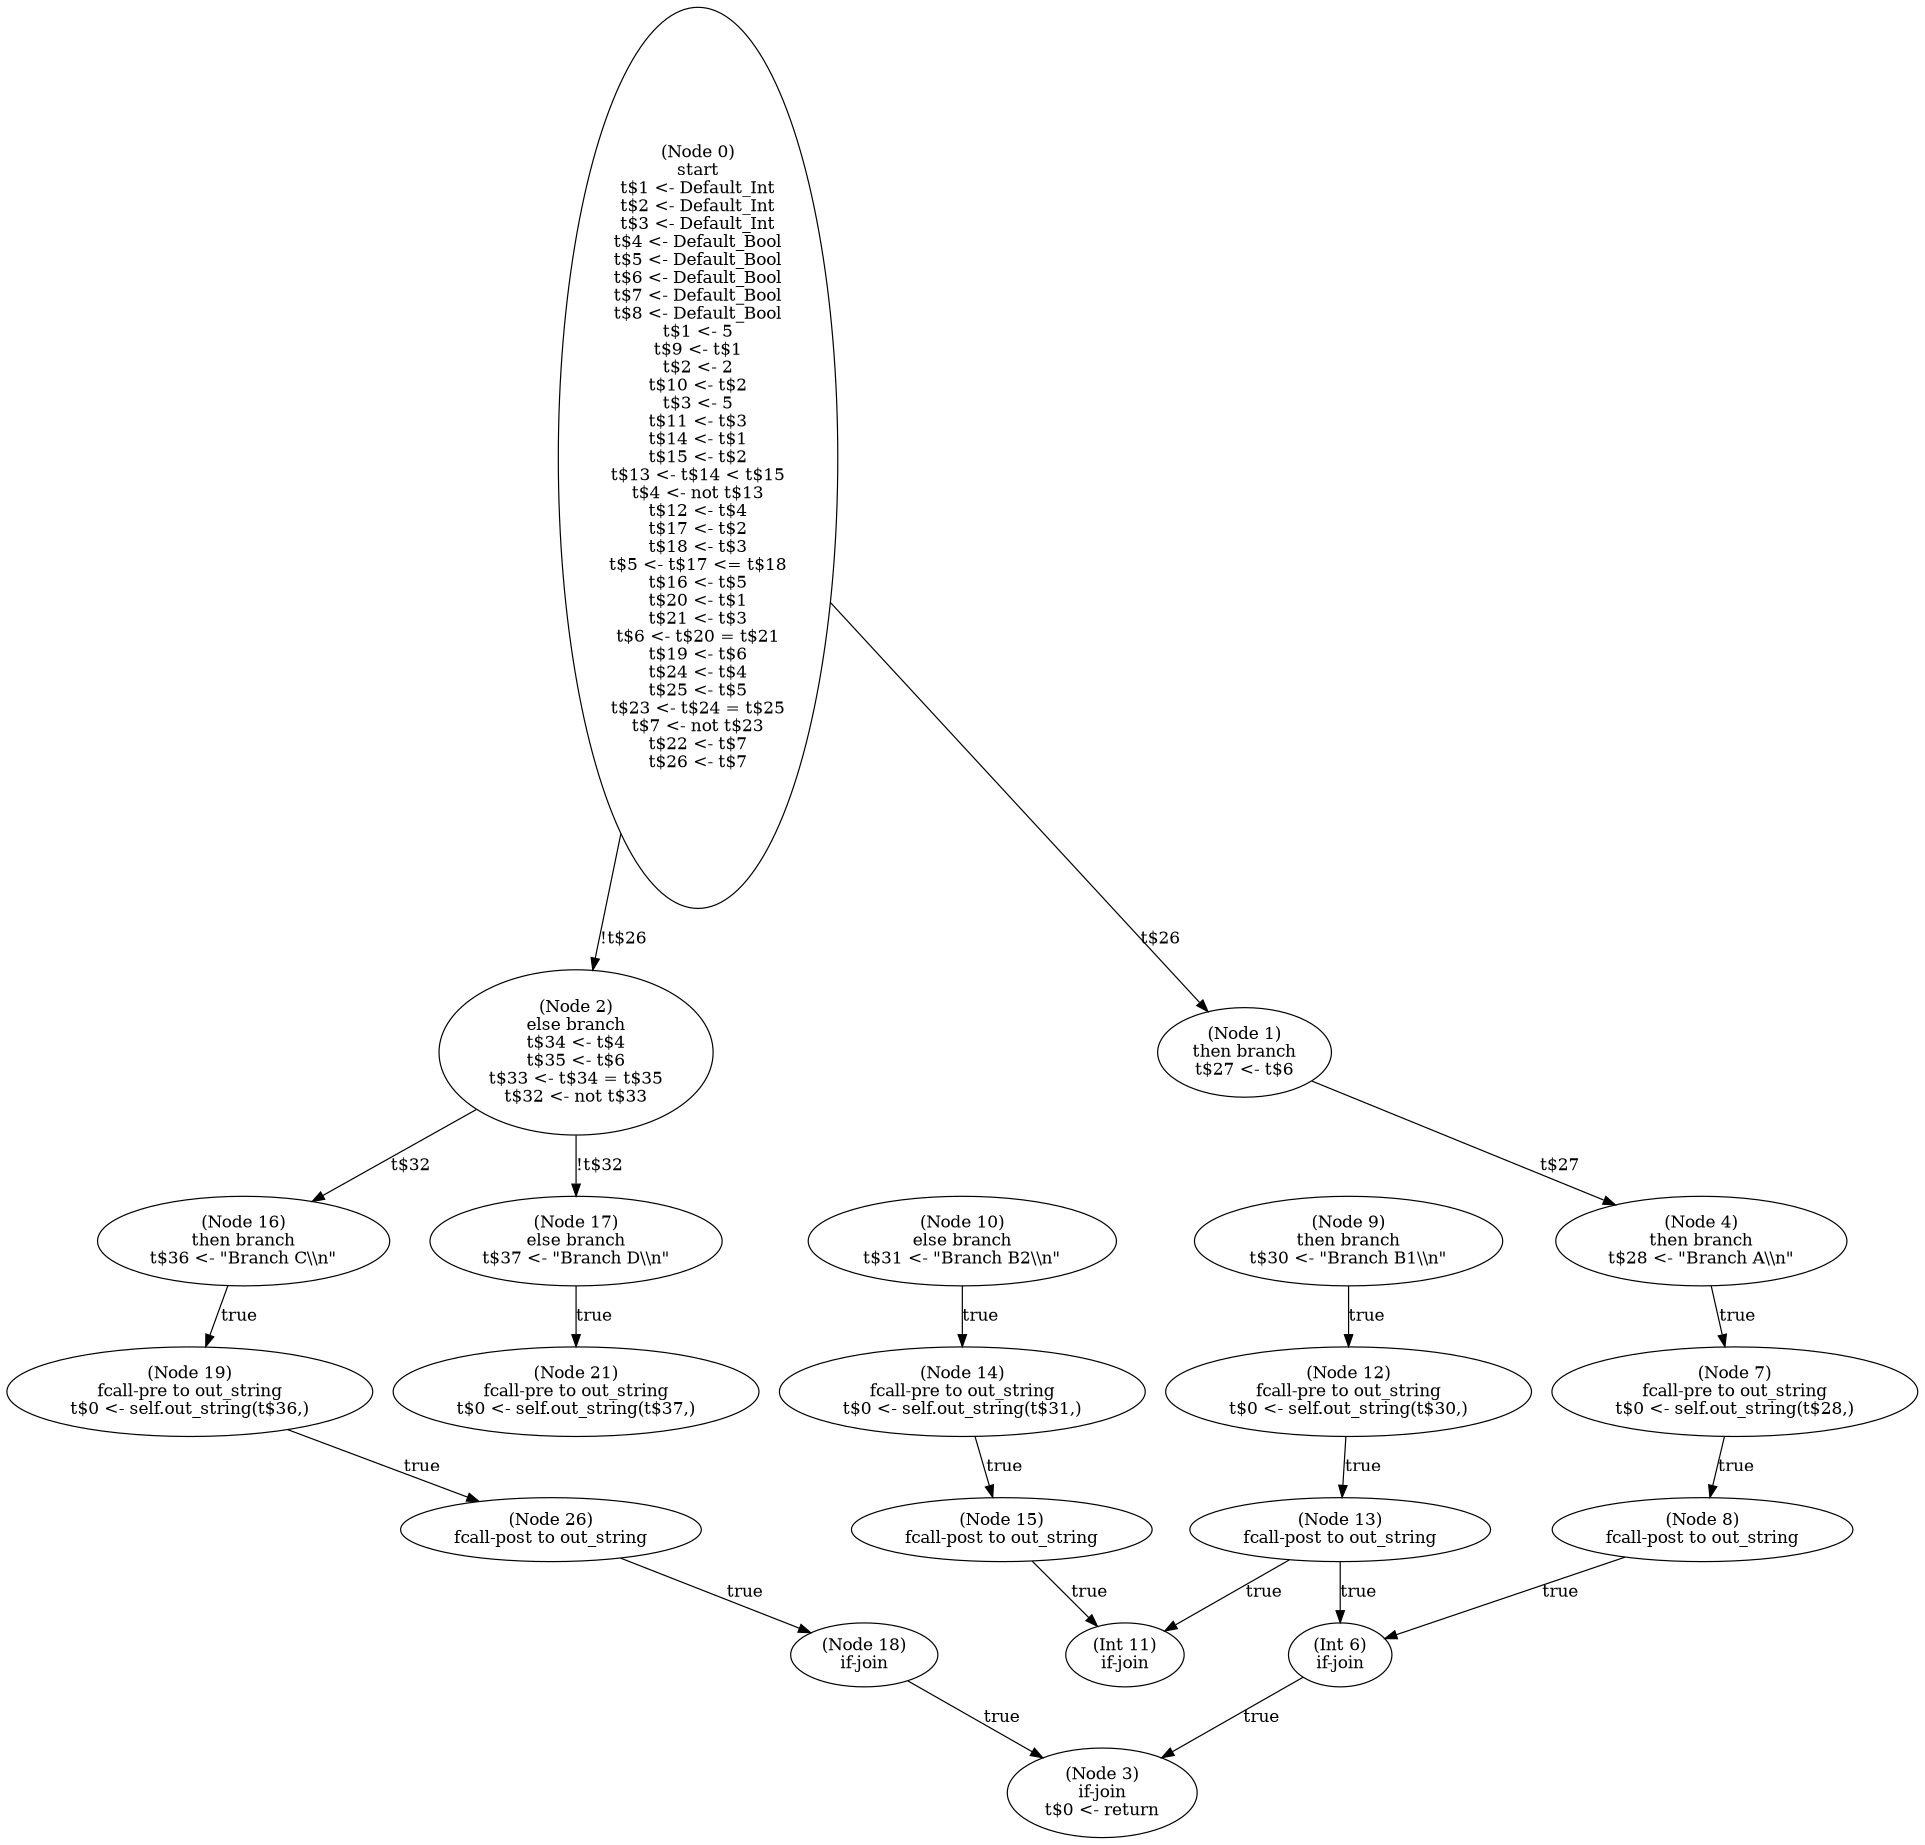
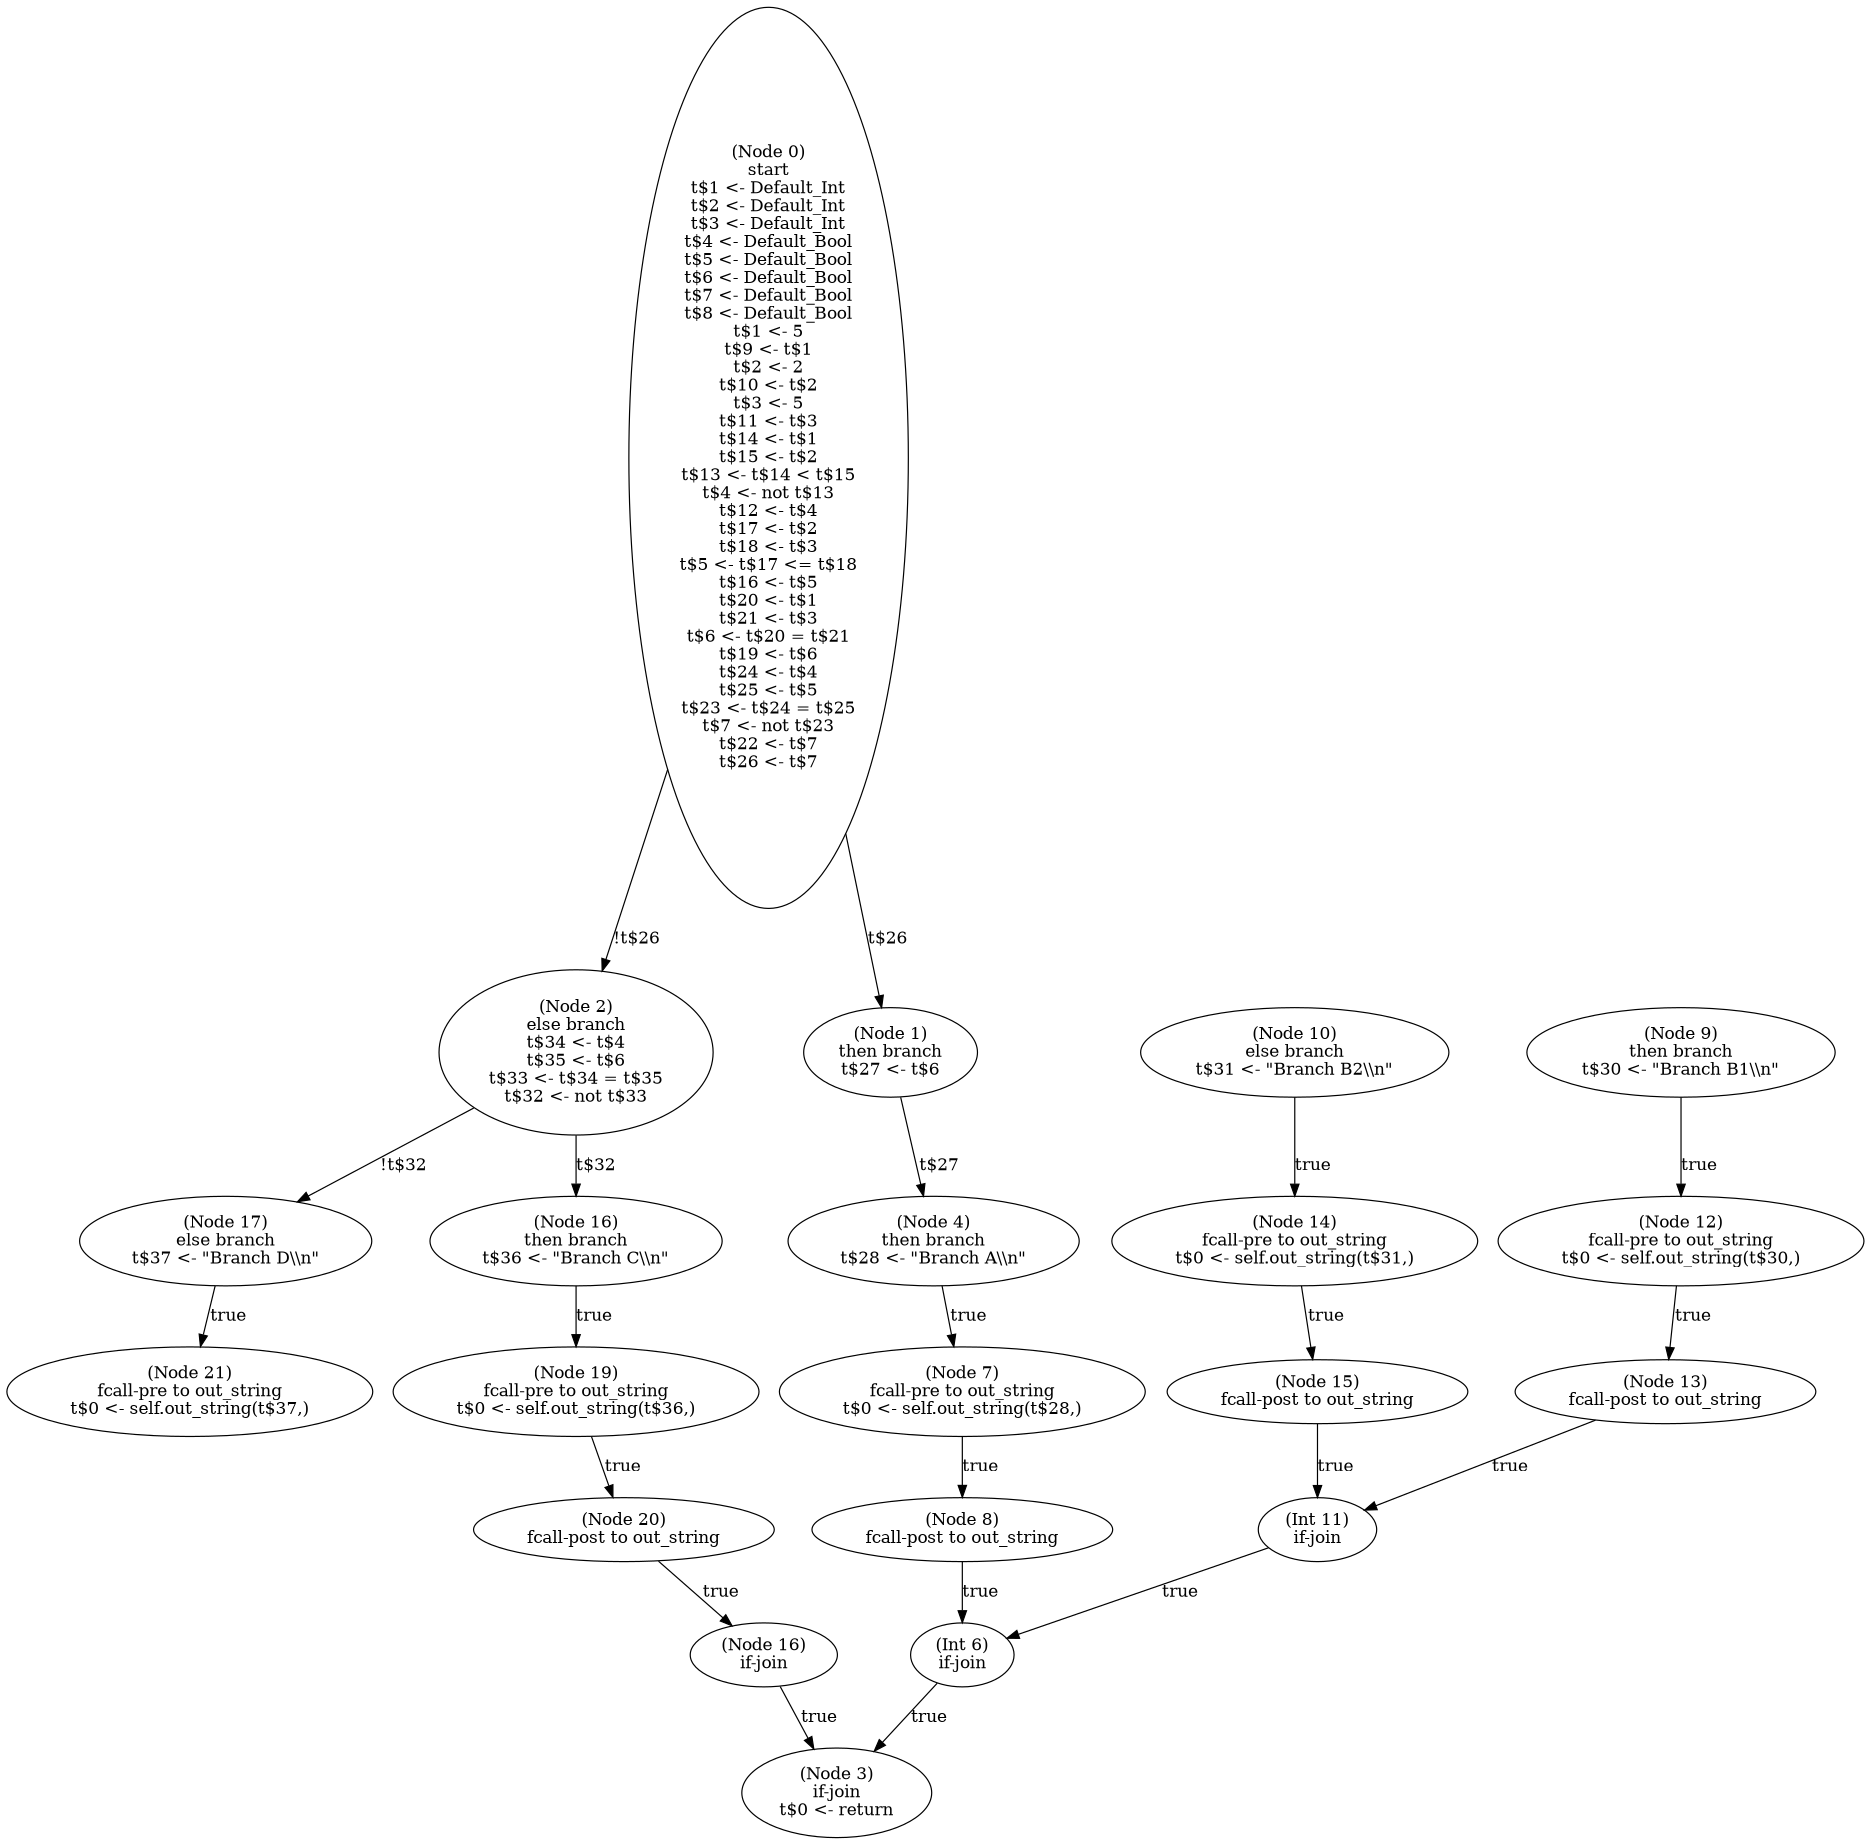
node "(Node 26) fcall-post to out_string": label "(Node 26) fcall-post to out_string" -> "(Node 20) fcall-post to out_string"
edge "(Node 13) fcall-post to out_string" -> "(Int 6) if-join": now "(Int 11) if-join" -> "(Int 6) if-join"
node "(Node 18) if-join": label "(Node 18) if-join" -> "(Node 16) if-join"
